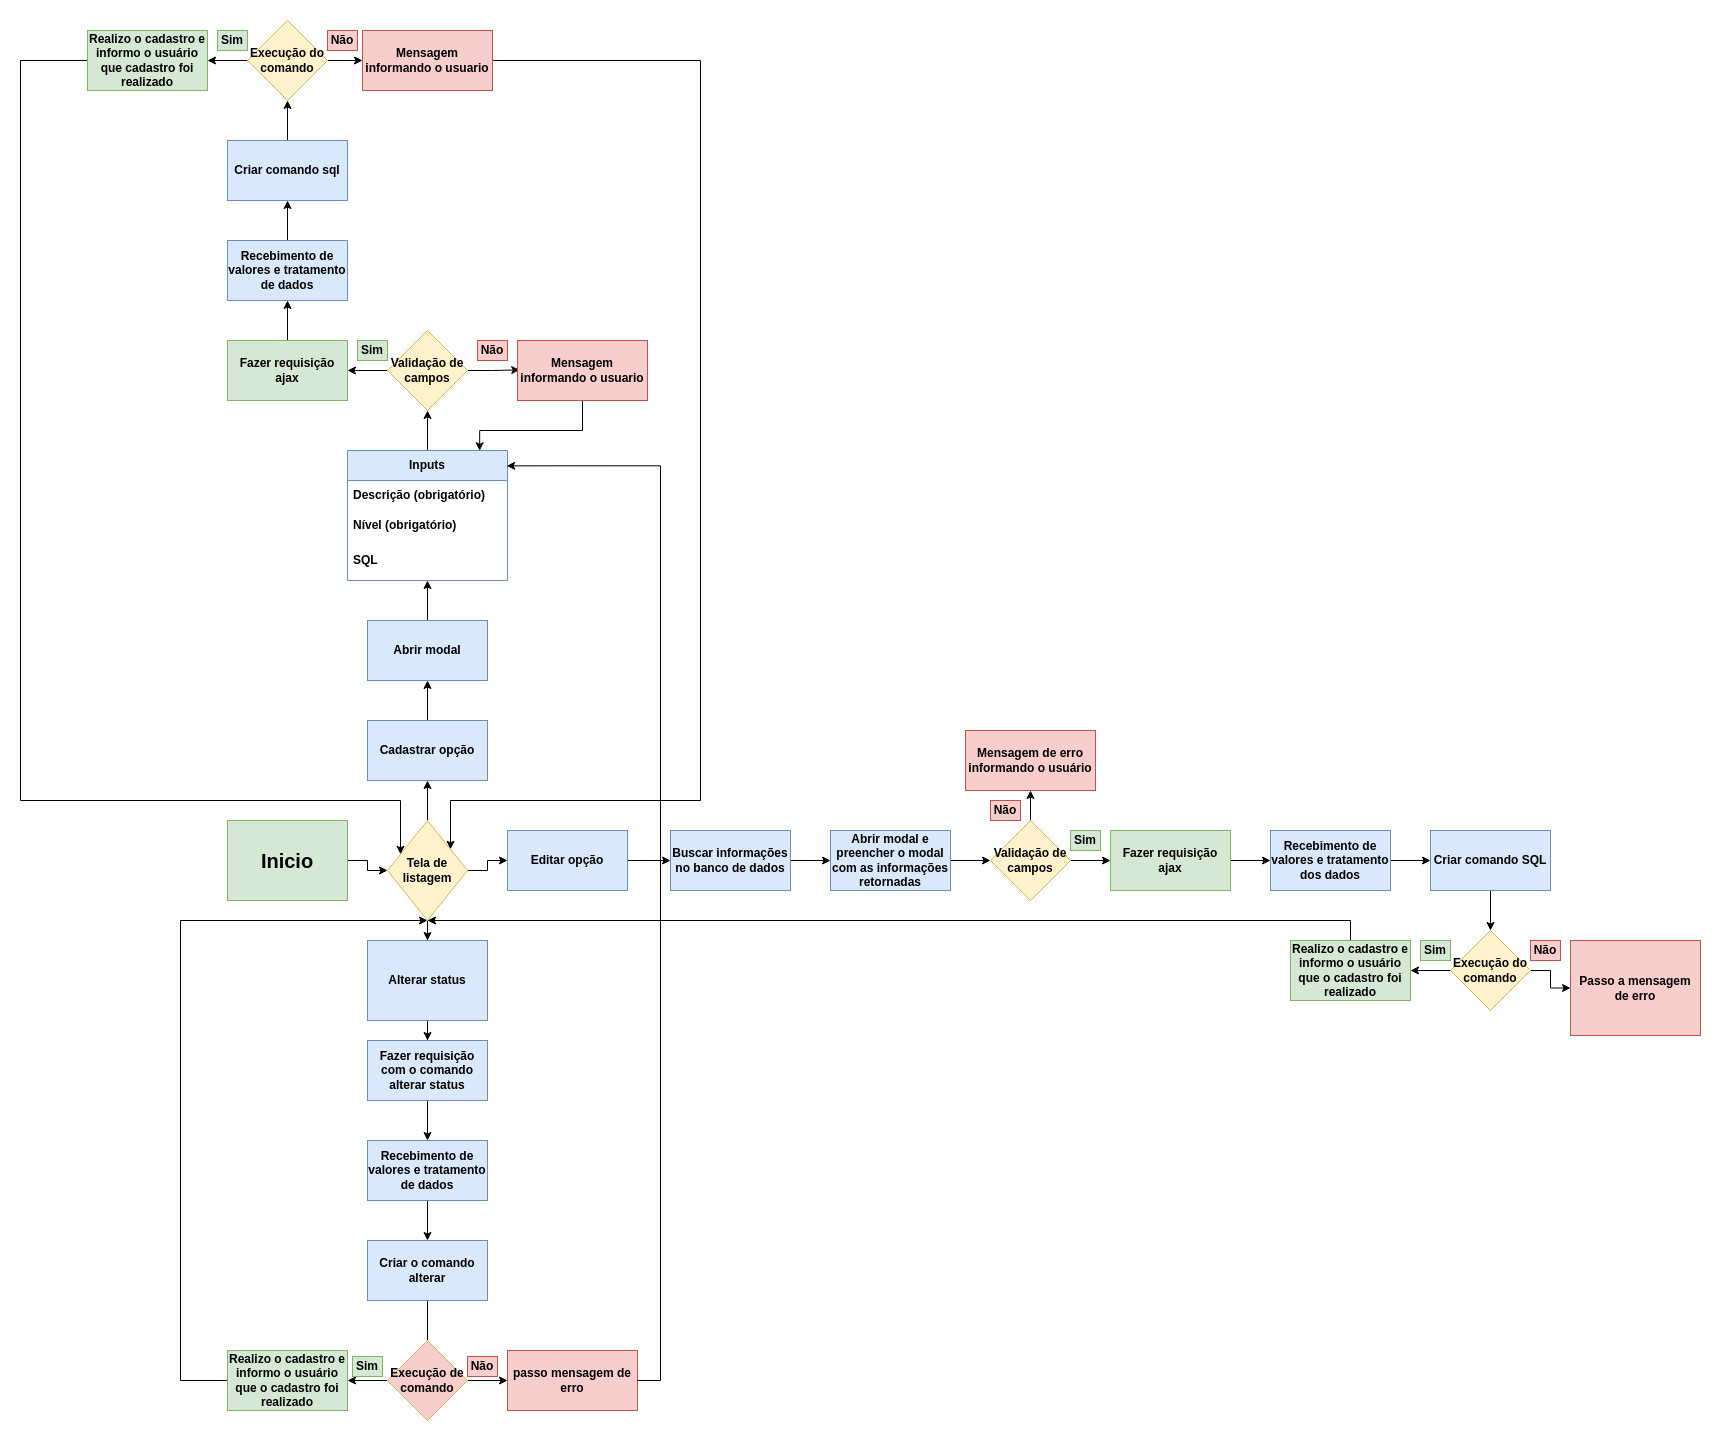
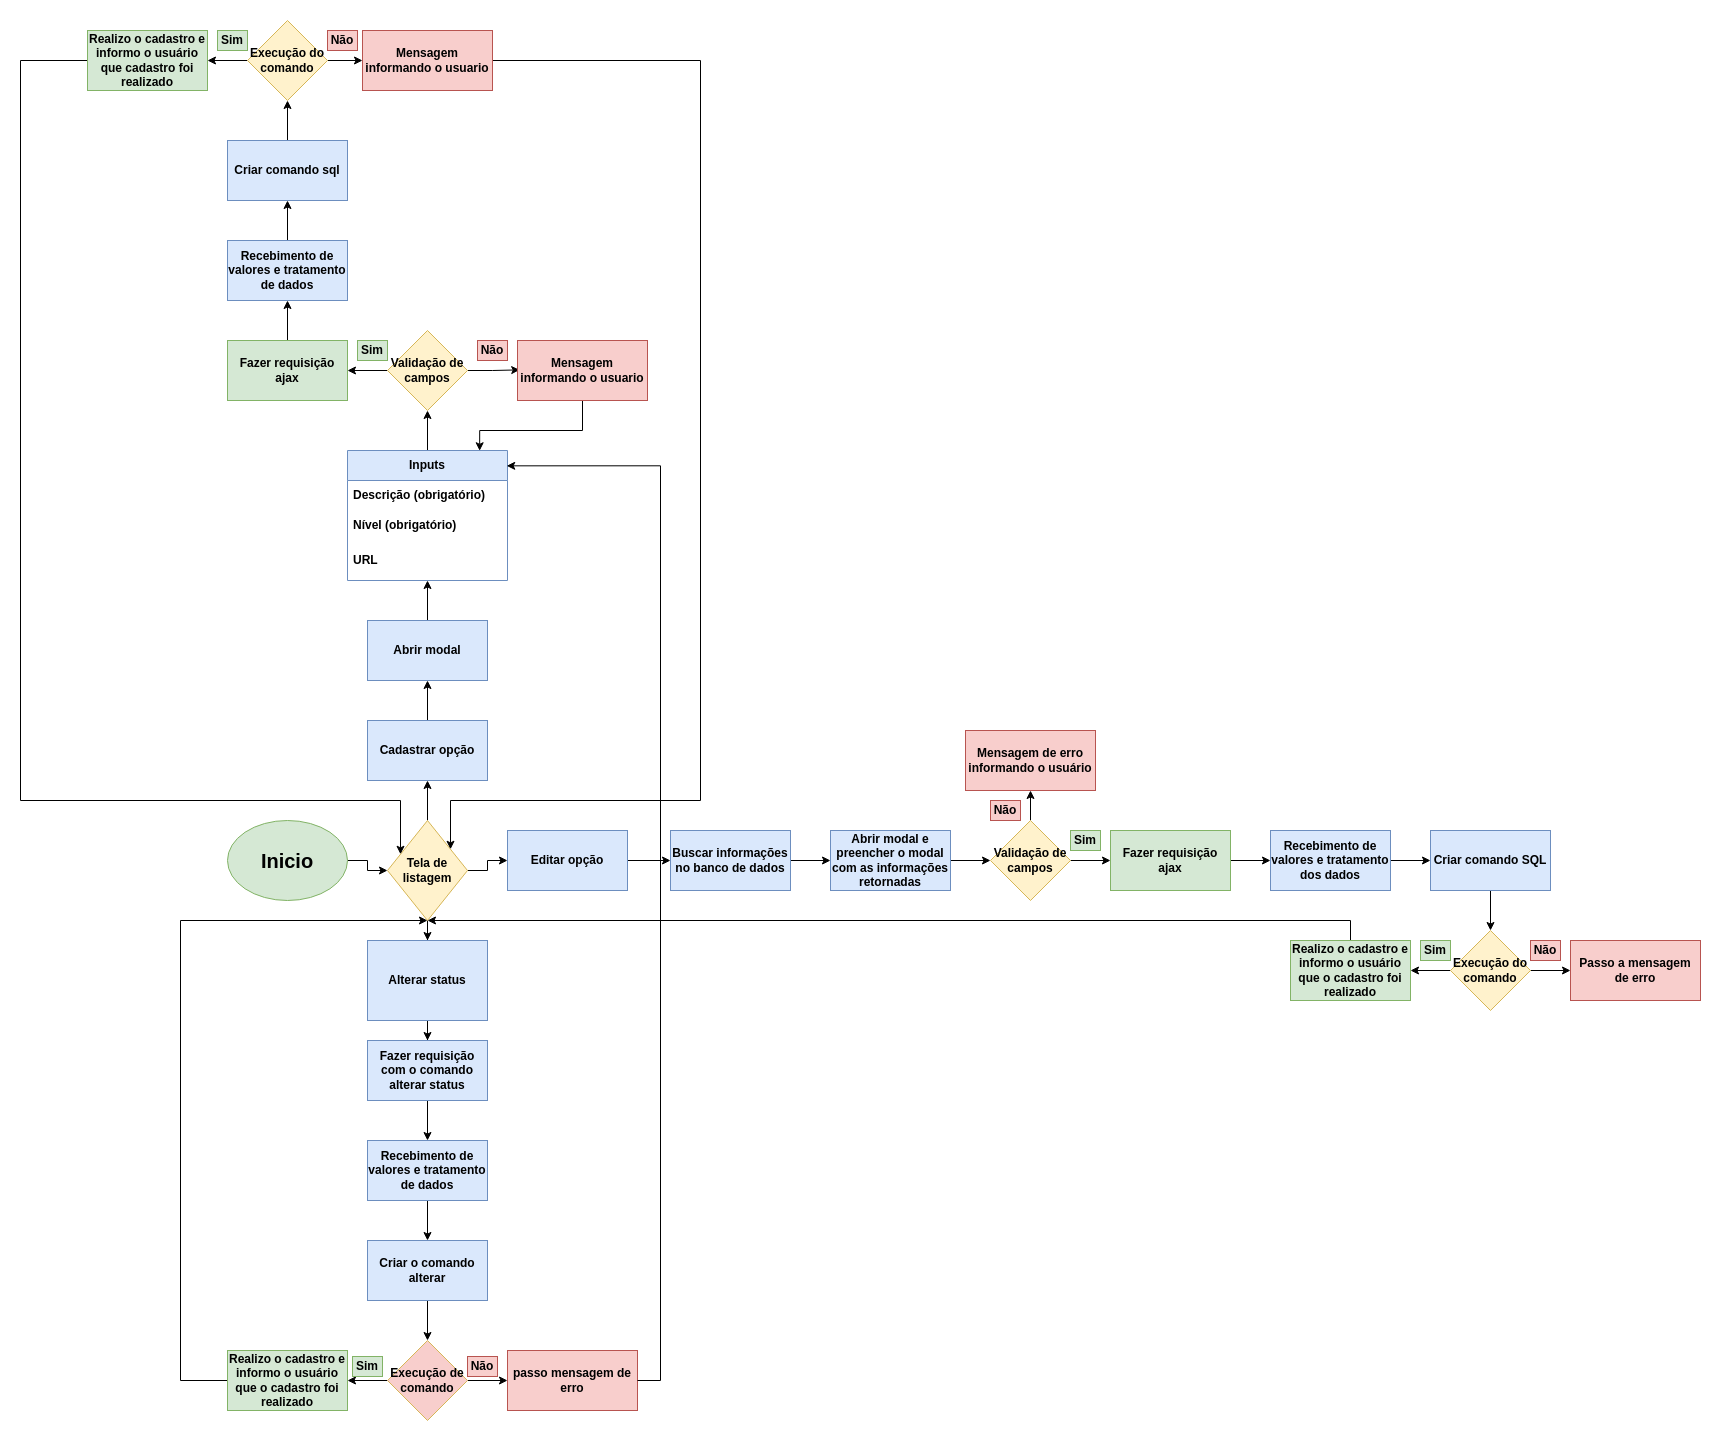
node "SQL": label "SQL" -> "URL"
node "Inicio": shape rectangle -> ellipse
node "Passo a mensagem de erro": size 130x95 -> 130x60
edge "Criar o comando alterar" -- "Execução de comando": arrowhead none -> classic
